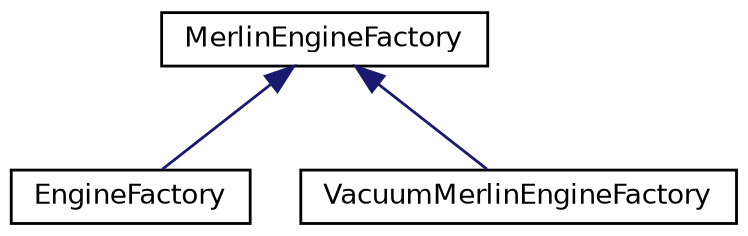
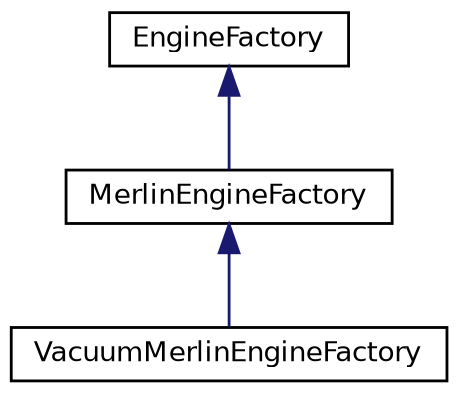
edge "EngineFactory" -> "MerlinEngineFactory": reversed
